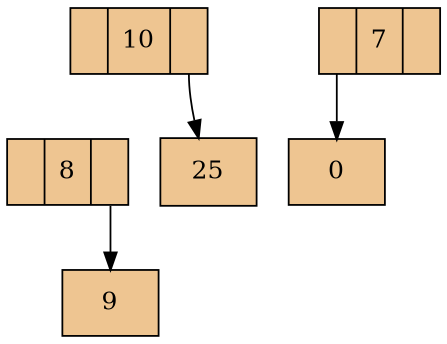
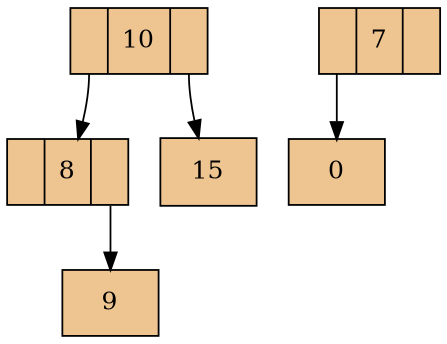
edge "10" -> "8": added
node "25": label "25" -> "15"
